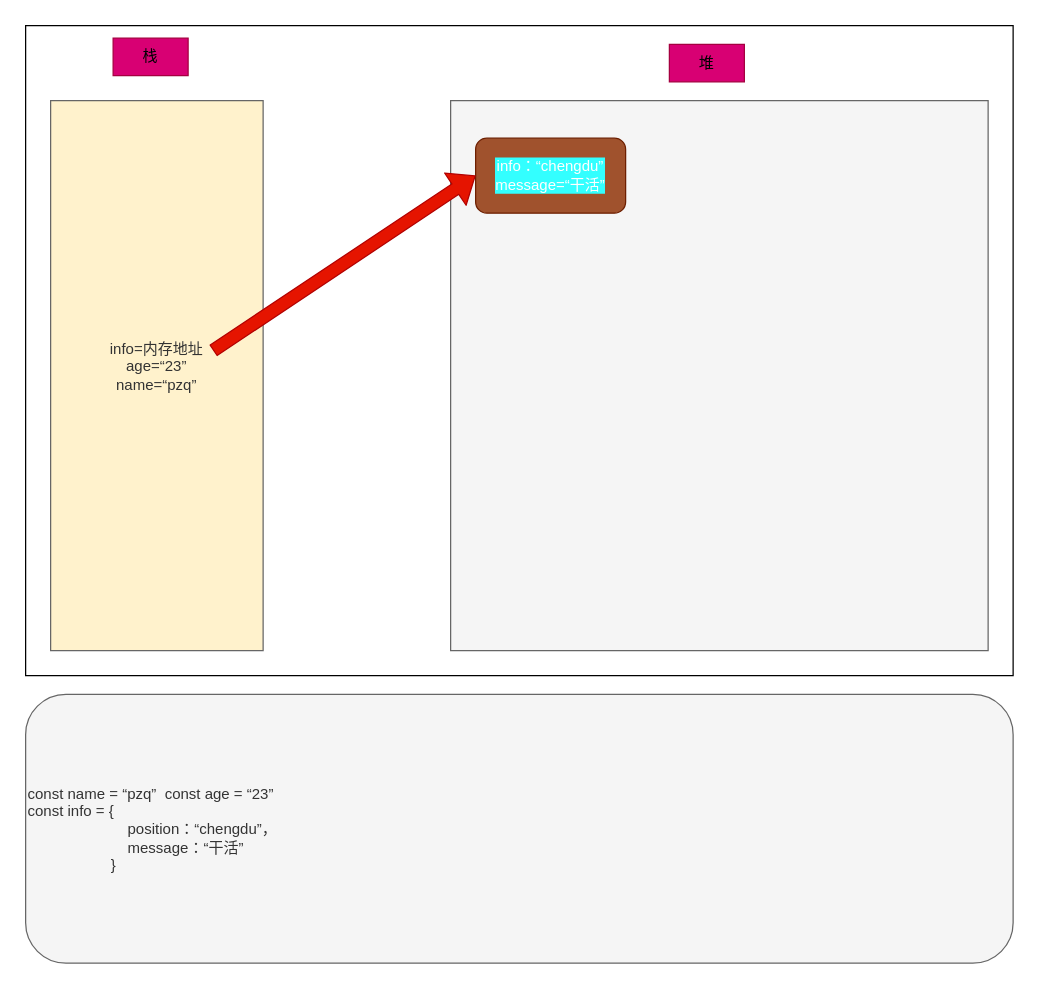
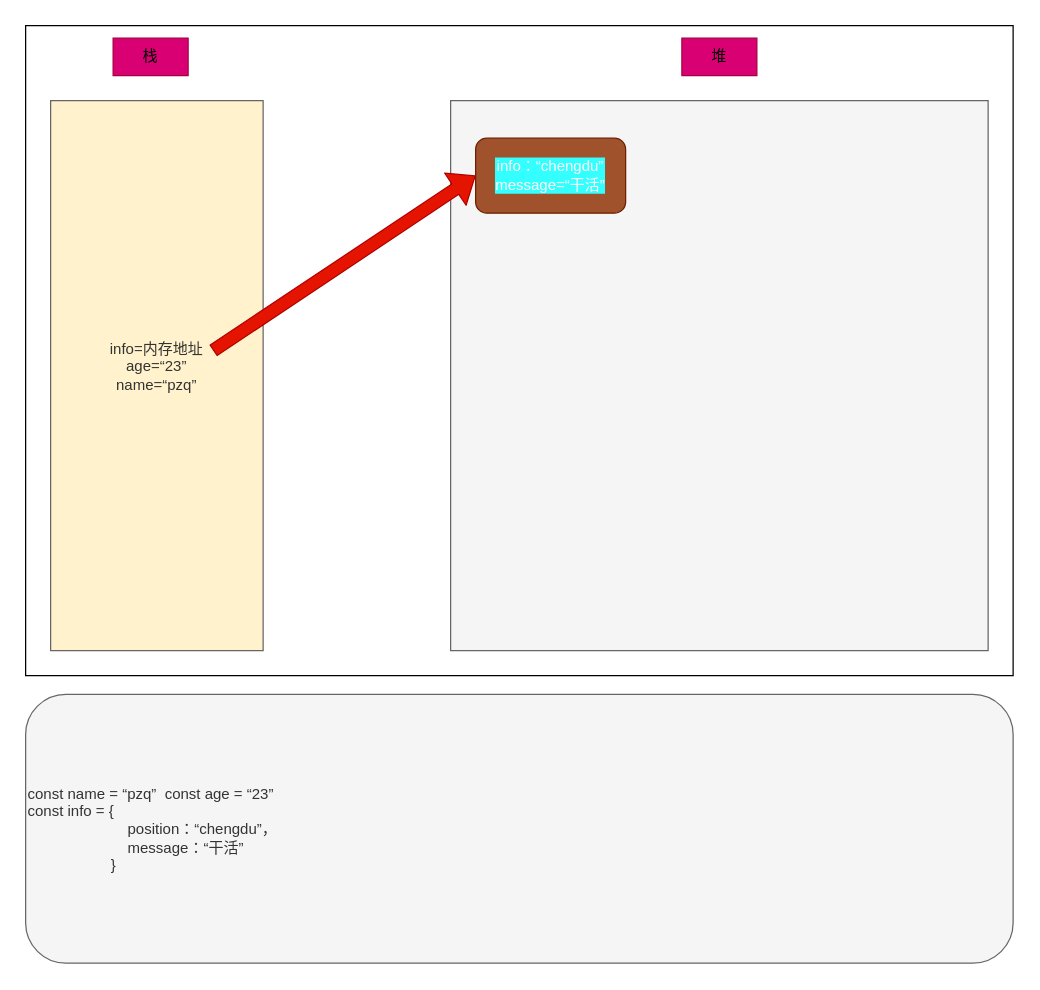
node "堆": moved (707, 63) -> (719, 57)
